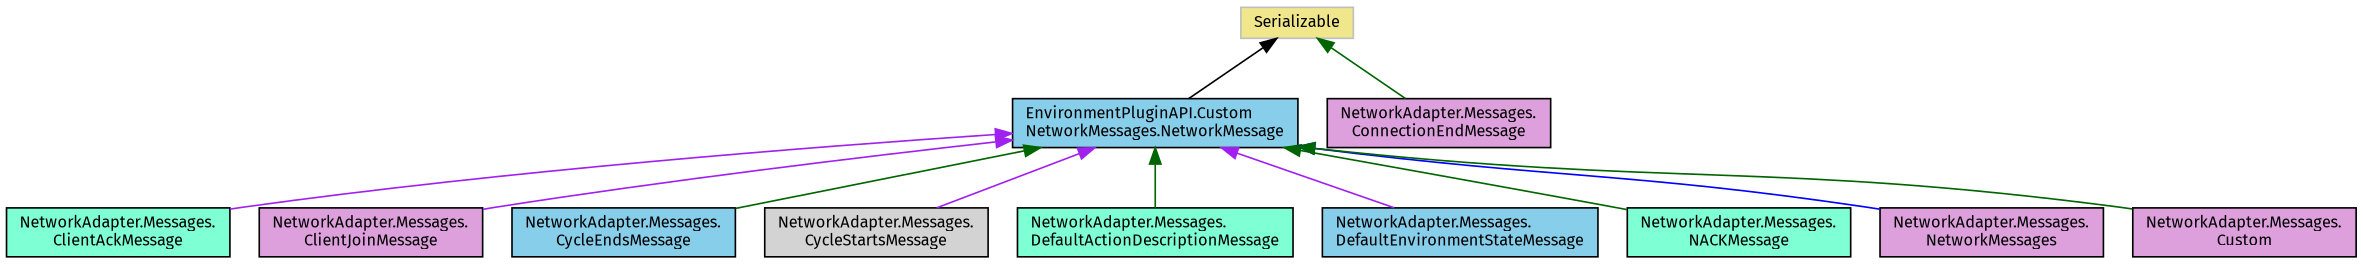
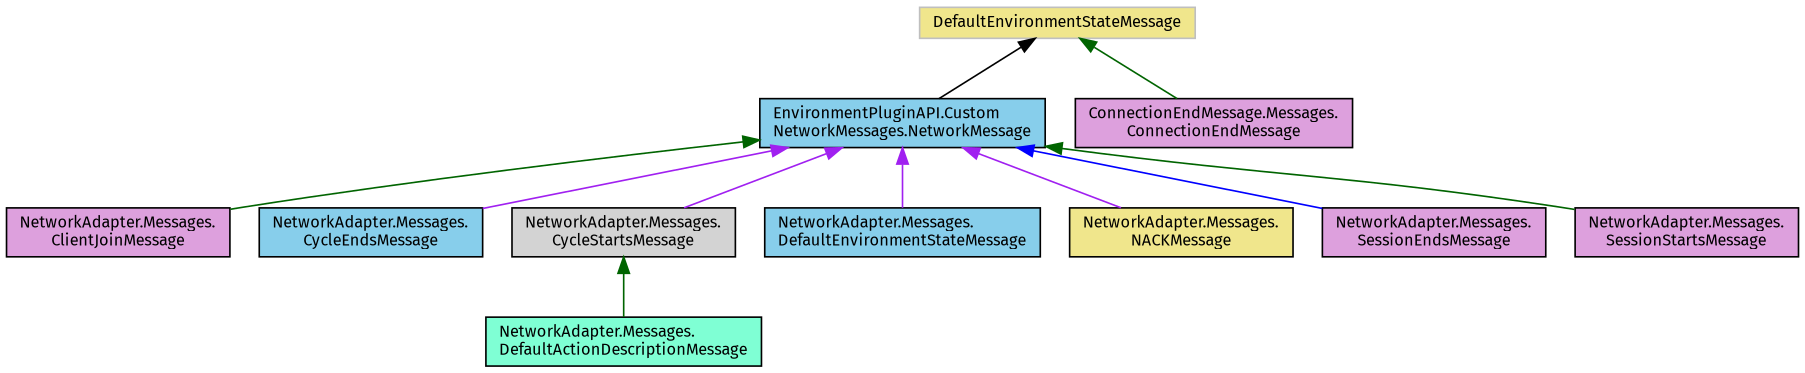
node "Serializable": label "Serializable" -> "DefaultEnvironmentStateMessage"
node "NetworkAdapter.Messages. ConnectionEndMessage": label "NetworkAdapter.Messages. ConnectionEndMessage" -> "ConnectionEndMessage.Messages. ConnectionEndMessage"
edge "NetworkAdapter.Messages. ClientJoinMessage" -> "EnvironmentPluginAPI.Custom NetworkMessages.NetworkMessage": color purple -> darkgreen
edge "NetworkAdapter.Messages. CycleEndsMessage" -> "EnvironmentPluginAPI.Custom NetworkMessages.NetworkMessage": color darkgreen -> purple
edge "NetworkAdapter.Messages. NACKMessage" -> "EnvironmentPluginAPI.Custom NetworkMessages.NetworkMessage": color darkgreen -> purple
edge "NetworkAdapter.Messages. DefaultActionDescriptionMessage" -> "EnvironmentPluginAPI.Custom NetworkMessages.NetworkMessage": now "NetworkAdapter.Messages. DefaultActionDescriptionMessage" -> "NetworkAdapter.Messages. CycleStartsMessage"
node "NetworkAdapter.Messages. ClientAckMessage": removed
node "NetworkAdapter.Messages. NACKMessage": fillcolor aquamarine -> khaki
node "NetworkAdapter.Messages. NetworkMessages": label "NetworkAdapter.Messages. NetworkMessages" -> "NetworkAdapter.Messages. SessionEndsMessage"
node "NetworkAdapter.Messages. Custom": label "NetworkAdapter.Messages. Custom" -> "NetworkAdapter.Messages. SessionStartsMessage"
